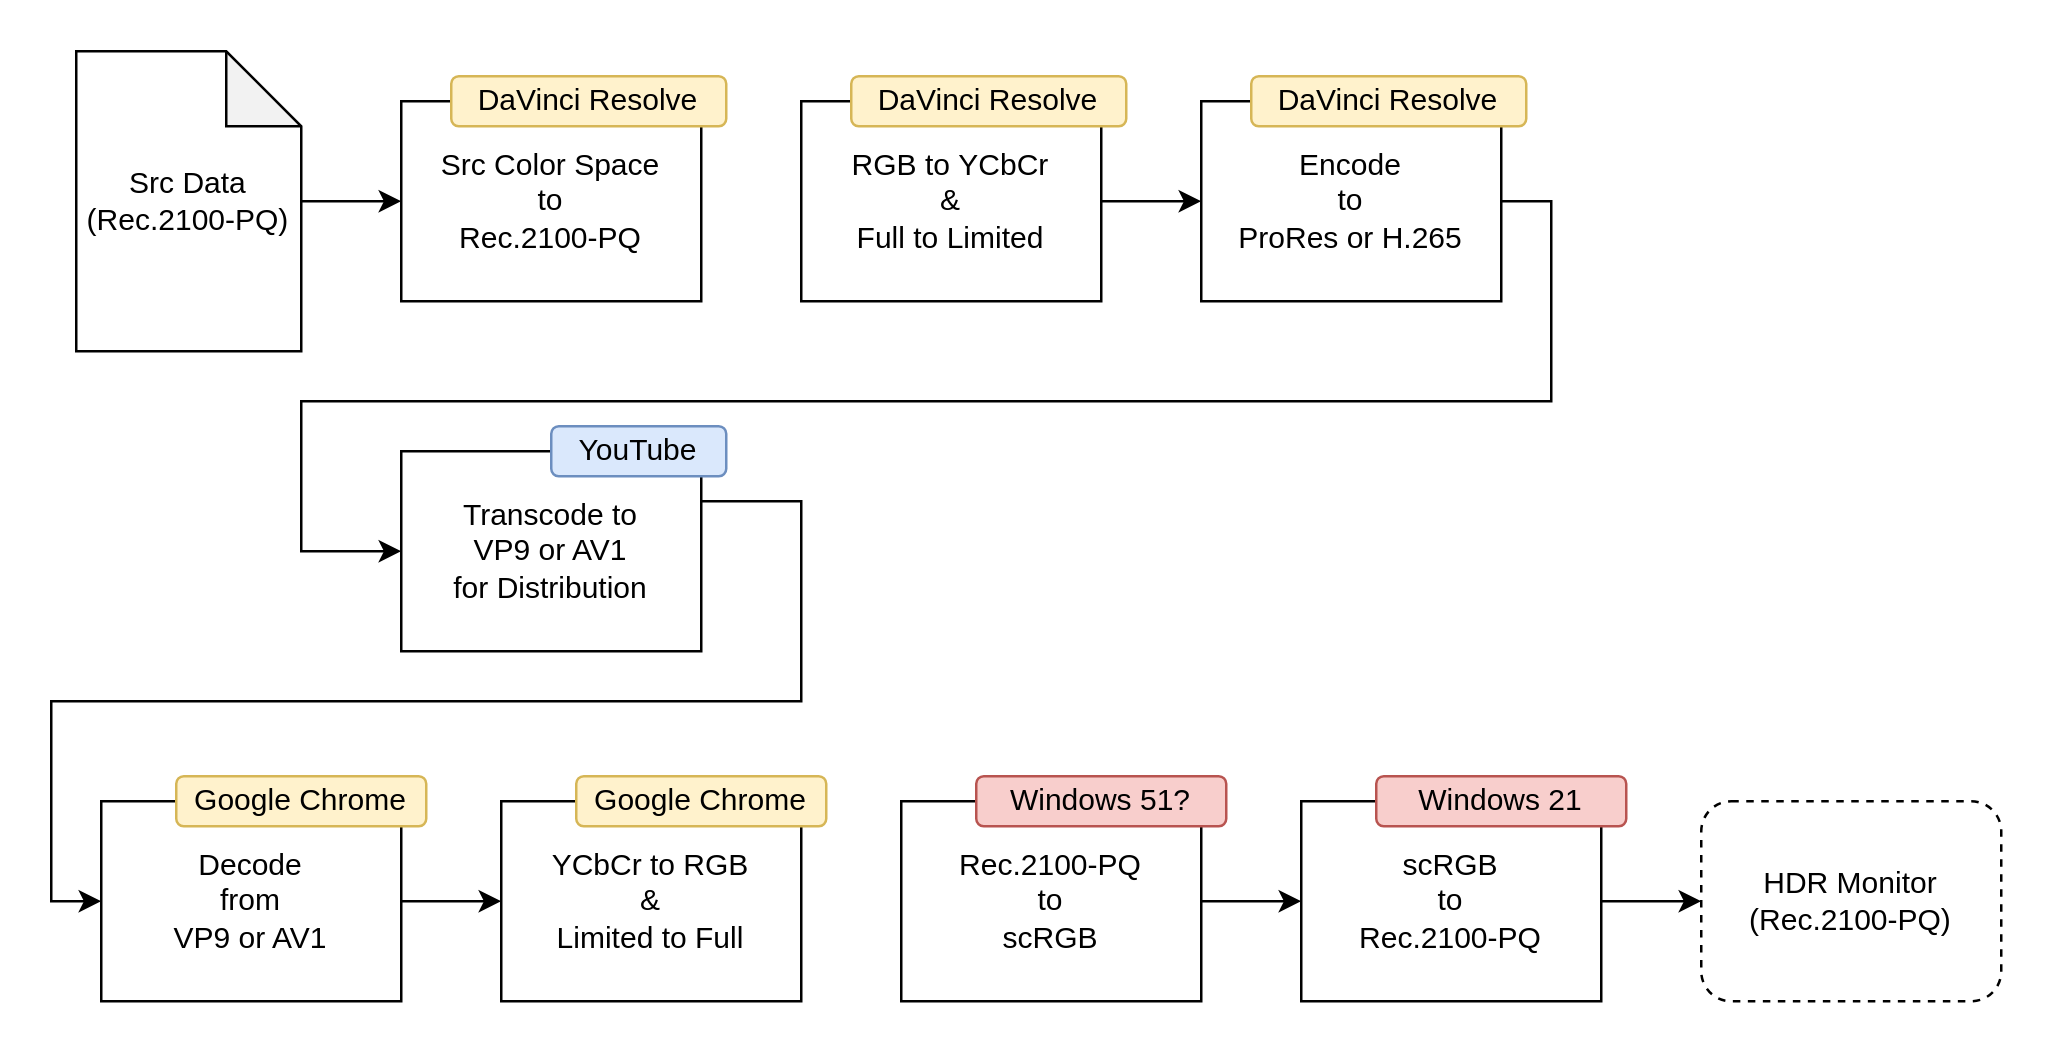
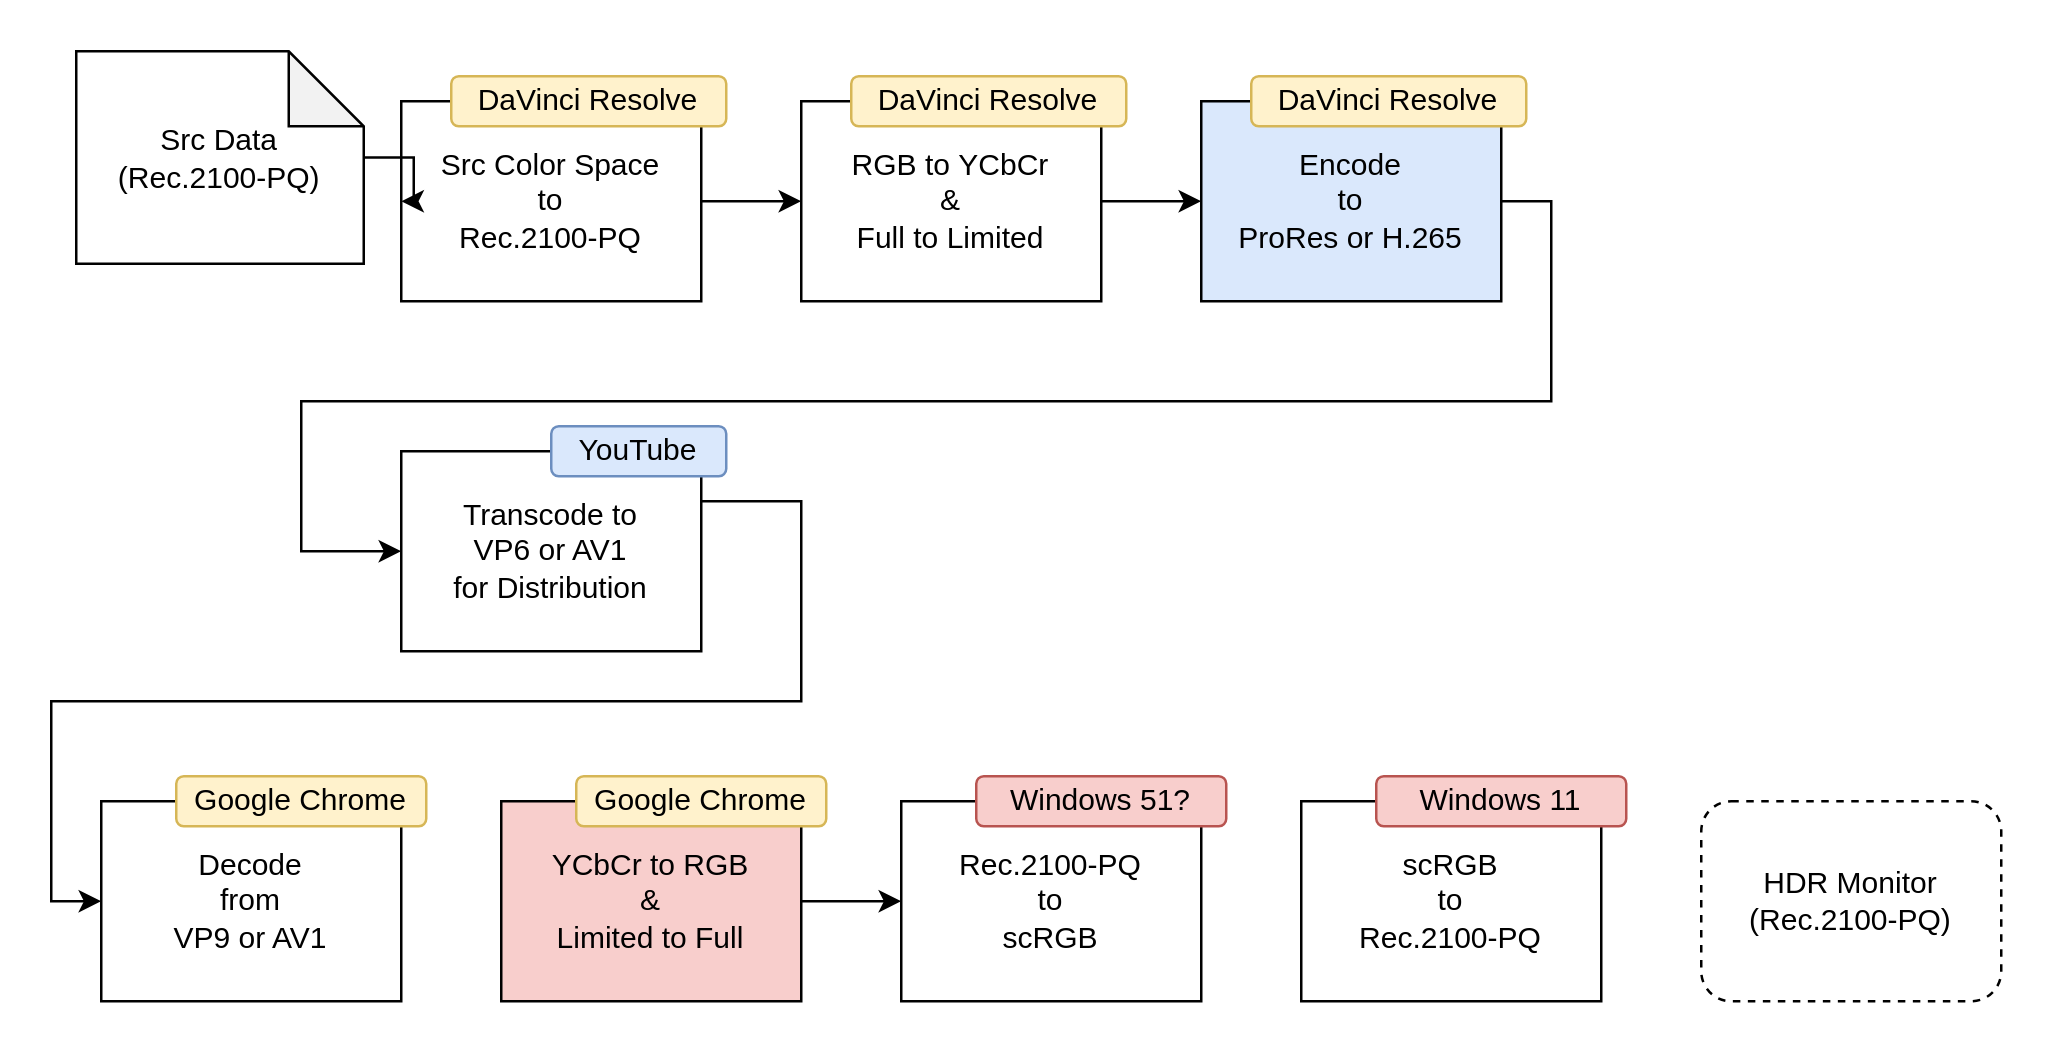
node "Src Data (Rec.2100-PQ)": size 225x300 -> 288x213
edge "Src Color Space to Rec.2100-PQ" -> "RGB to YCbCr & Full to Limited": added
node "Encode to ProRes or H.265": fillcolor #ffffff -> #dae8fc
node "Transcode to VP9 or AV1 for Distribution": label "Transcode to VP9 or AV1 for Distribution" -> "Transcode to VP6 or AV1 for Distribution"
node "Windows 21": label "Windows 21" -> "Windows 11"
edge "Decode from VP9 or AV1" -> "YCbCr to RGB & Limited to Full": removed
node "YCbCr to RGB & Limited to Full": fillcolor #ffffff -> #f8cecc
edge "YCbCr to RGB & Limited to Full" -> "Rec.2100-PQ to scRGB": added
edge "Rec.2100-PQ to scRGB" -> "scRGB to Rec.2100-PQ": removed
edge "scRGB to Rec.2100-PQ" -> "HDR Monitor (Rec.2100-PQ)": removed
